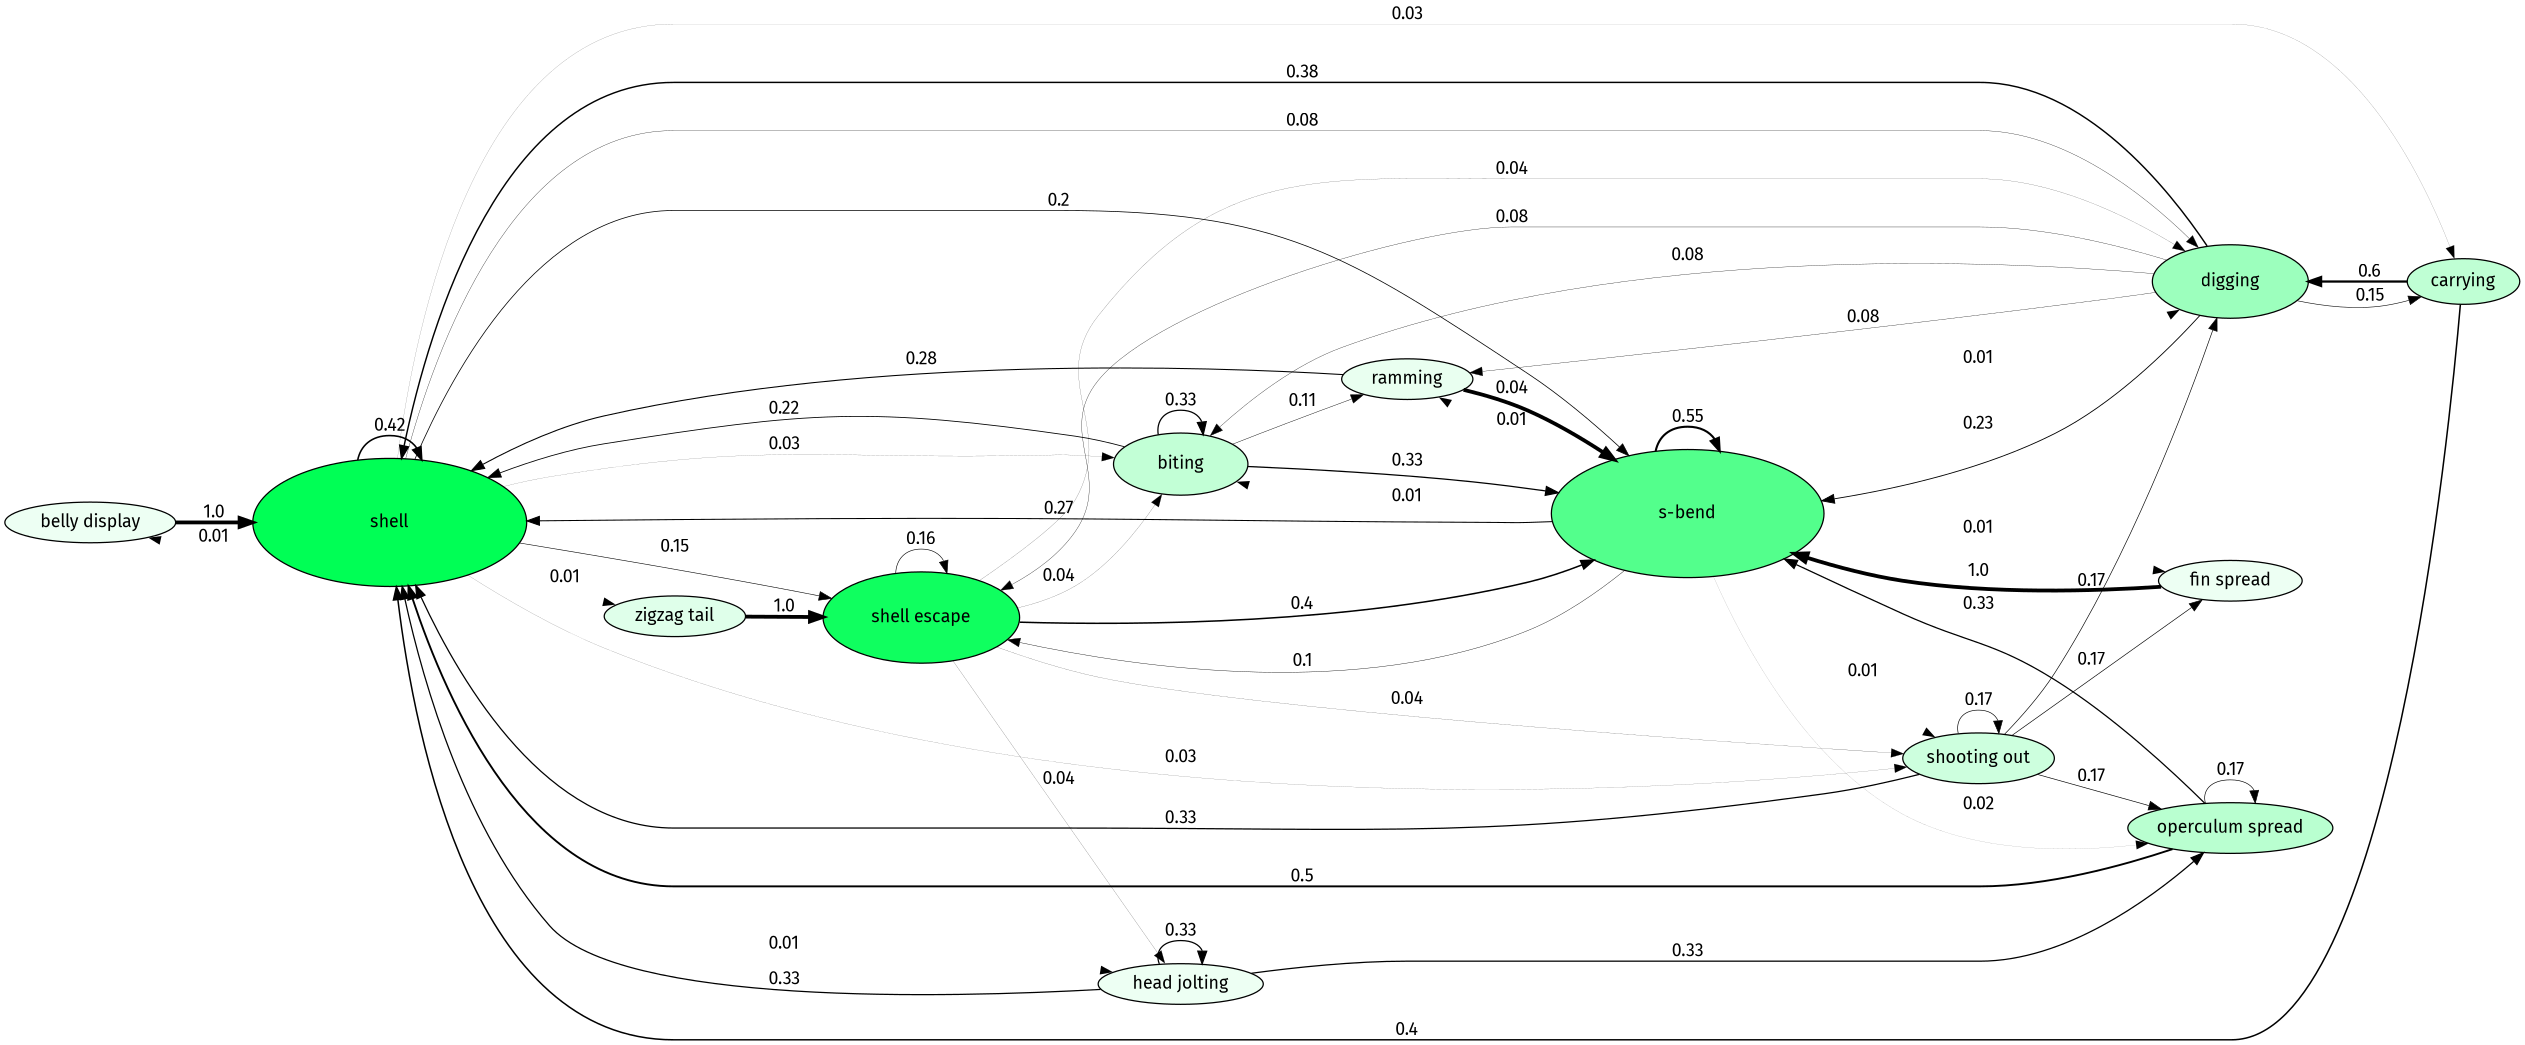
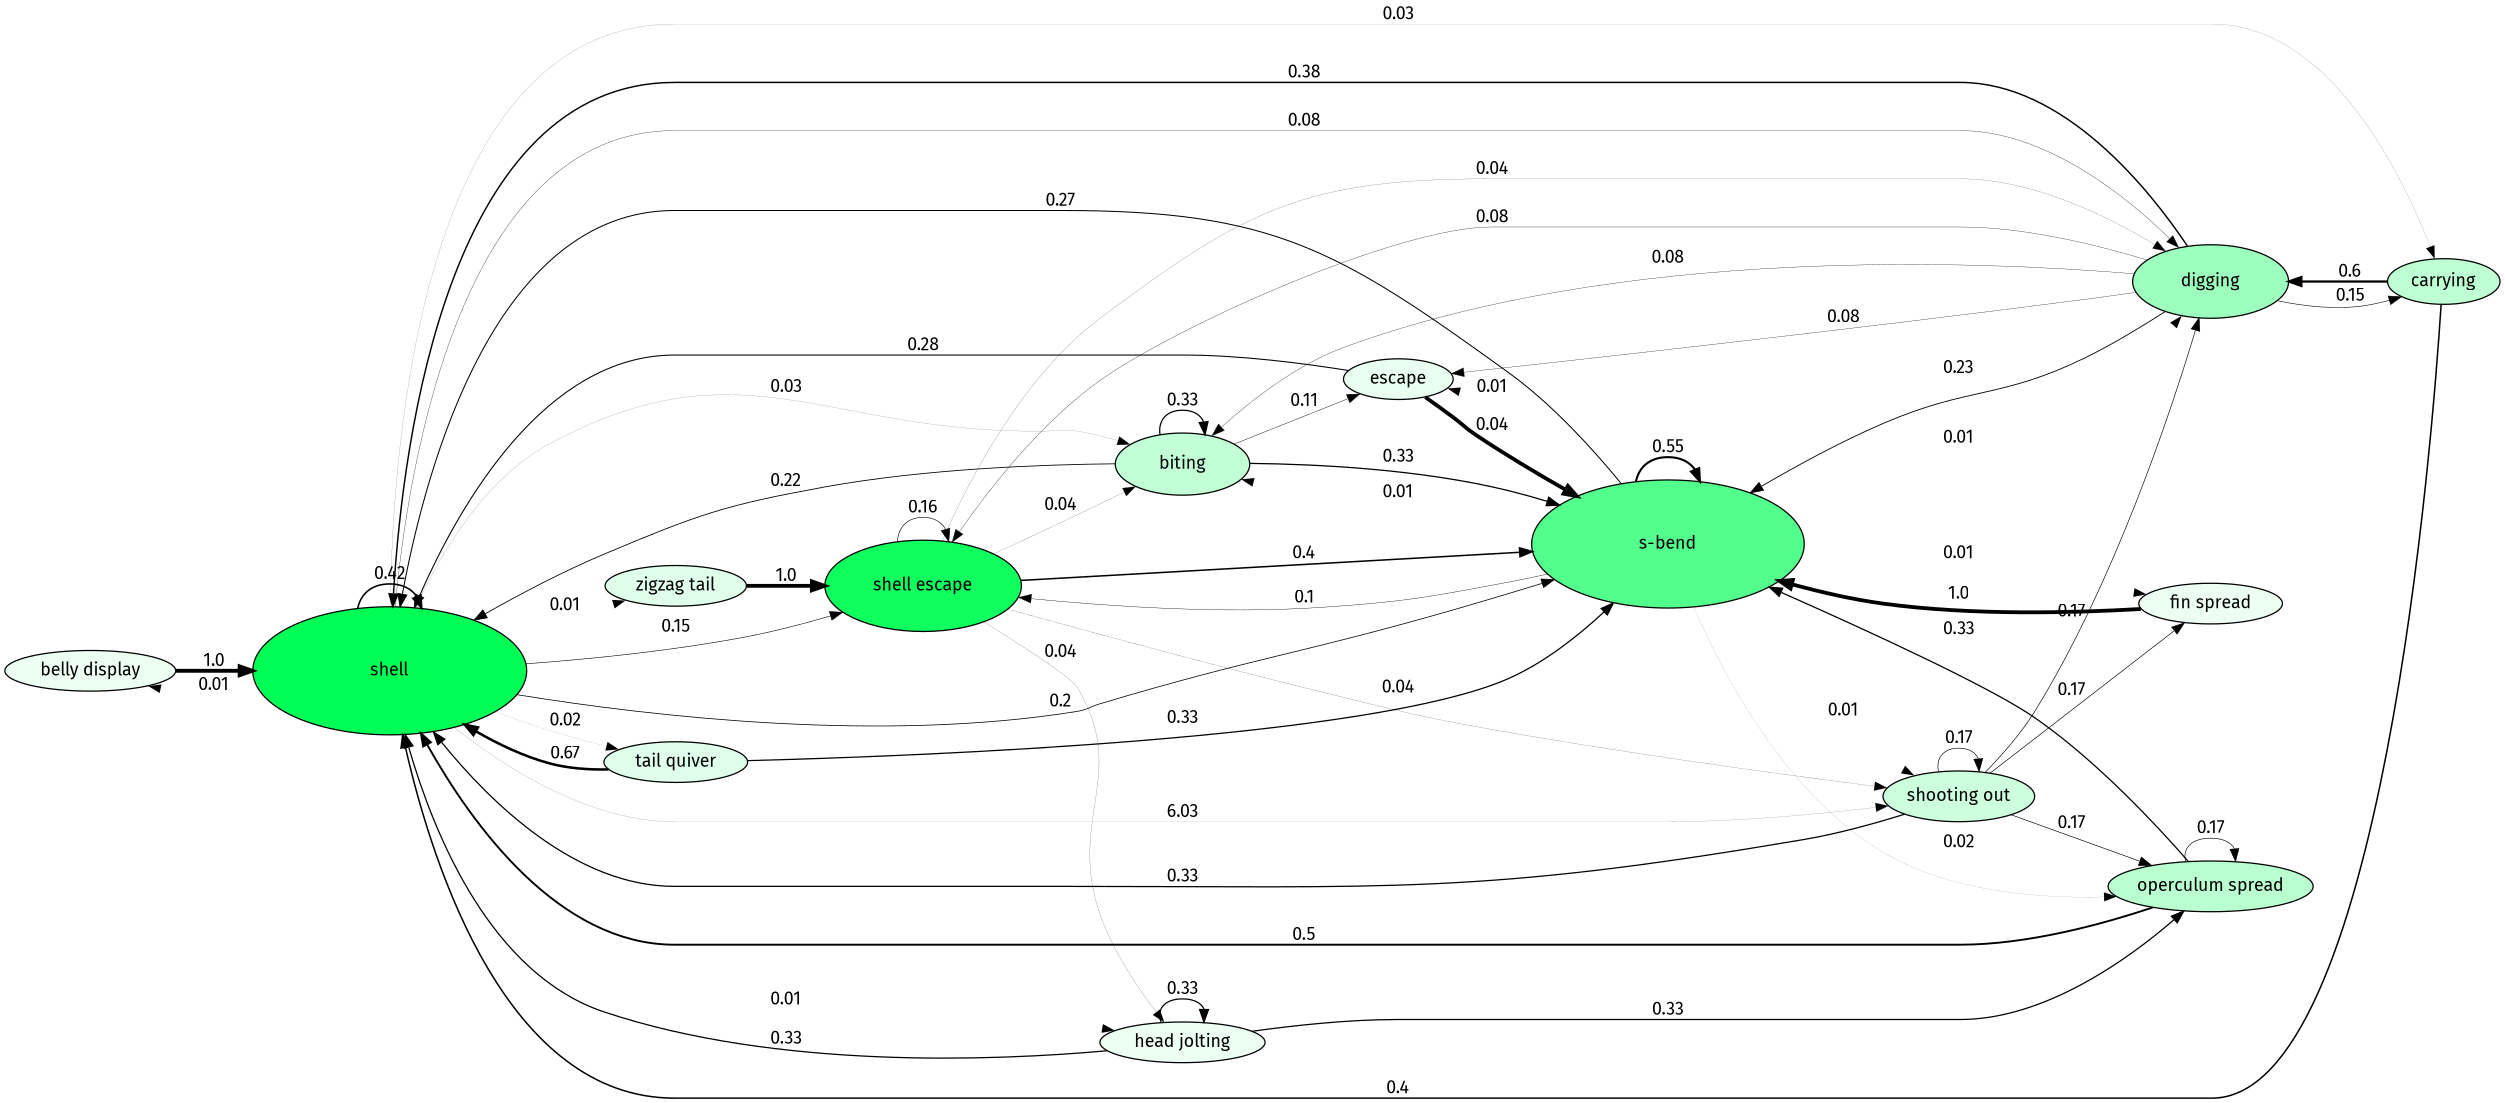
node "ramming": label "ramming" -> "escape"
edge "shell" -> "shooting out": label "0.03" -> "6.03"
node "tail quiver": added
